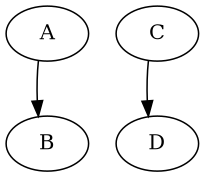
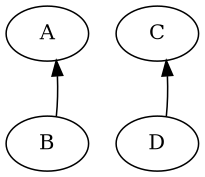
edge "A" -> "B": reversed
edge "C" -> "D": reversed
